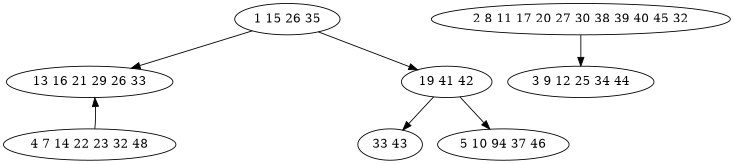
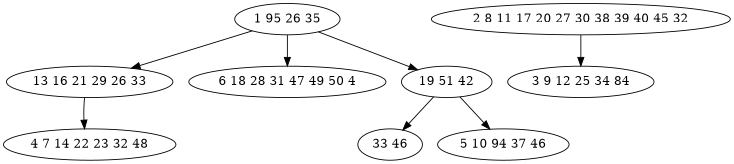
node "1 15 26 35": label "1 15 26 35" -> "1 95 26 35"
node "6 18 28 31 47 49 50 4": added
node "19 41 42": label "19 41 42" -> "19 51 42"
node "3 9 12 25 34 44": label "3 9 12 25 34 44" -> "3 9 12 25 34 84"
edge "4 7 14 22 23 32 48" -> "13 16 21 29 26 33": reversed
node "33 43": label "33 43" -> "33 46"
